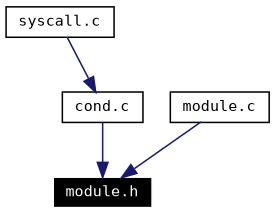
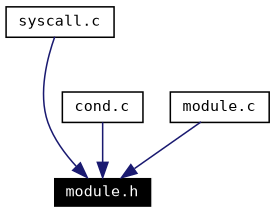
edge "syscall.c" -> "cond.c": now "syscall.c" -> "module.h"
